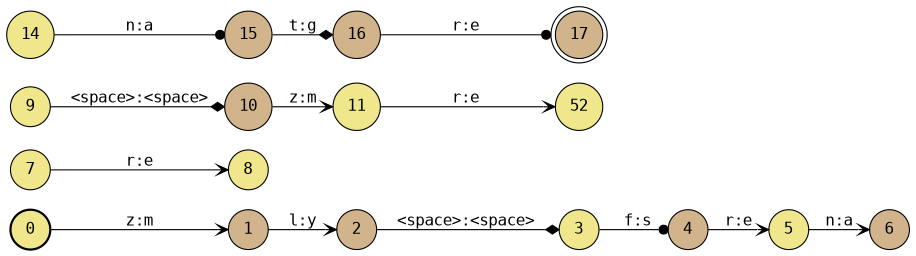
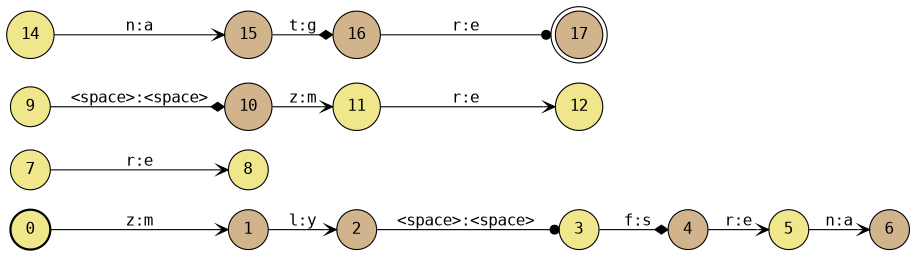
edge "14" -> "15": arrowhead dot -> vee
node "52": label "52" -> "12"
edge "2" -> "3": arrowhead diamond -> dot
edge "3" -> "4": arrowhead dot -> diamond
